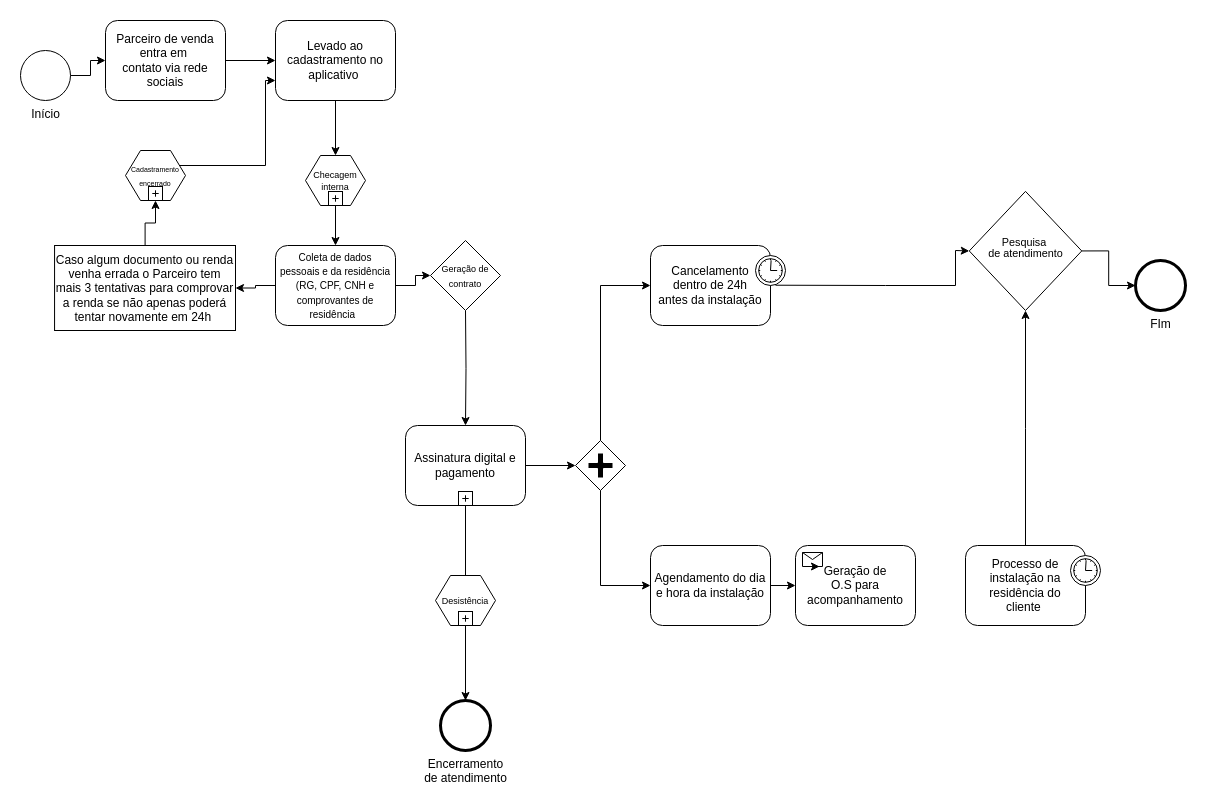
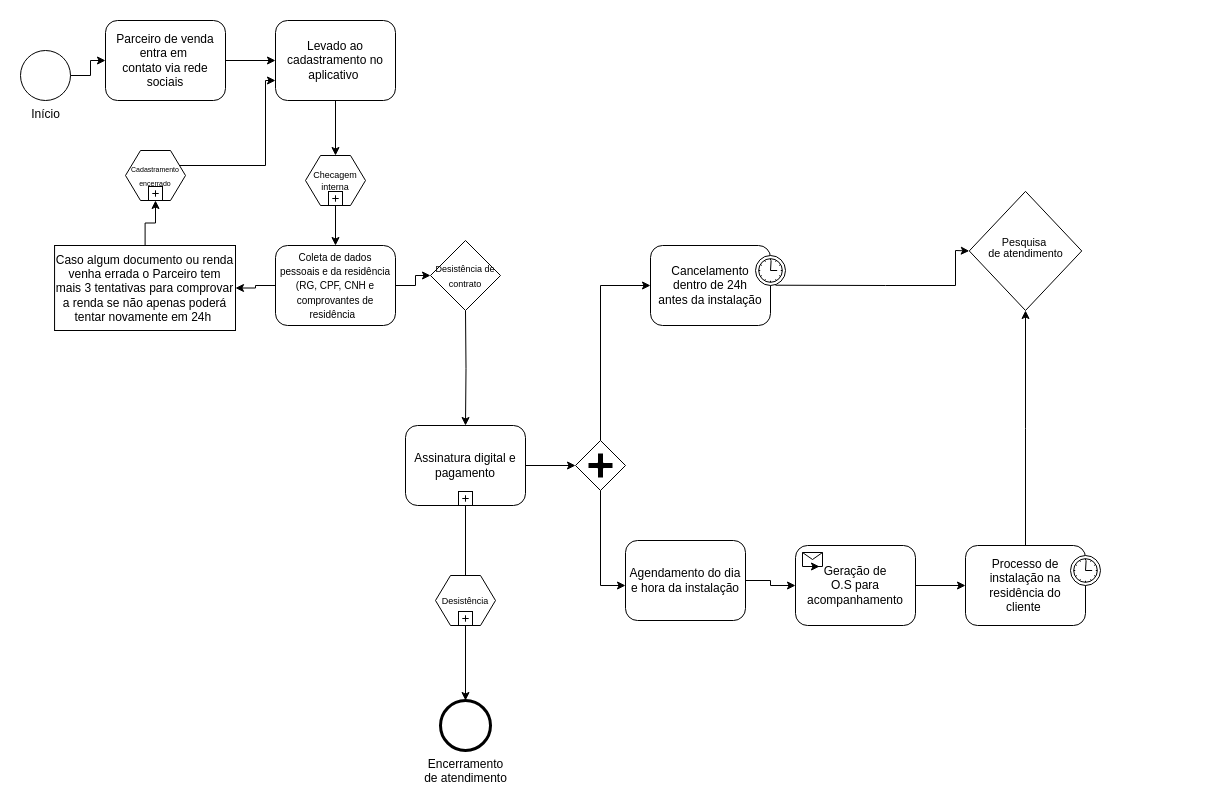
edge "Pesquisa de atendimento" -> "FIm": removed
node "Geração de contrato": label "Geração de contrato" -> "Desistência de contrato"
node "FIm": removed
node "Agendamento do dia e hora da instalação": moved (711, 586) -> (686, 581)
edge "Geração de O.S para acompanhamento" -> "Processo de instalação na residência do cliente": added
